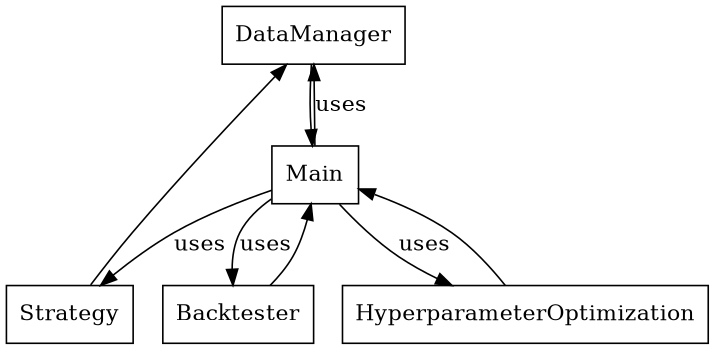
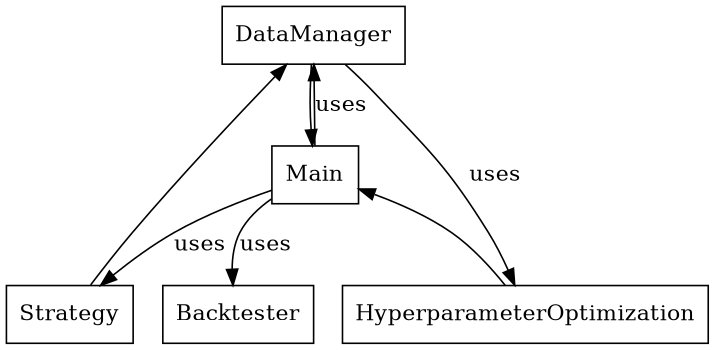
edge "Main" -> "HyperparameterOptimization": now "DataManager" -> "HyperparameterOptimization"
edge "Backtester" -> "Main": removed
